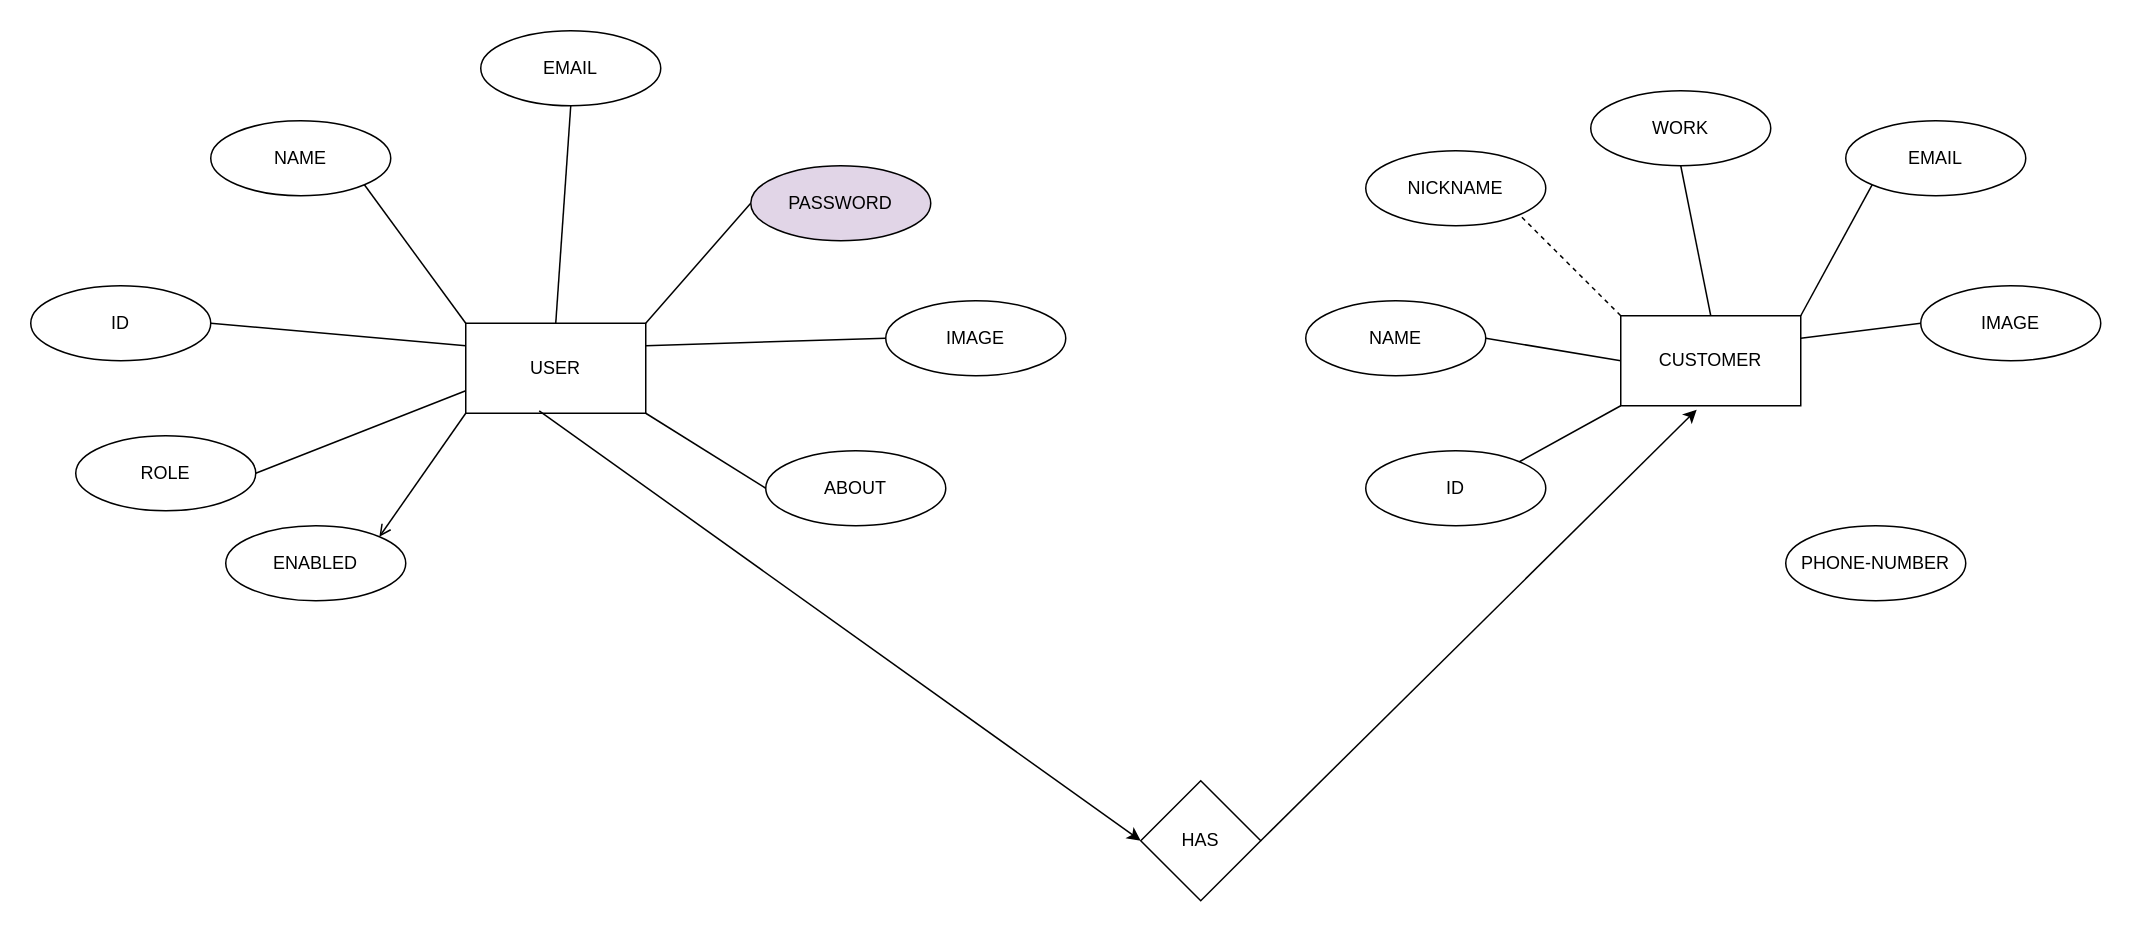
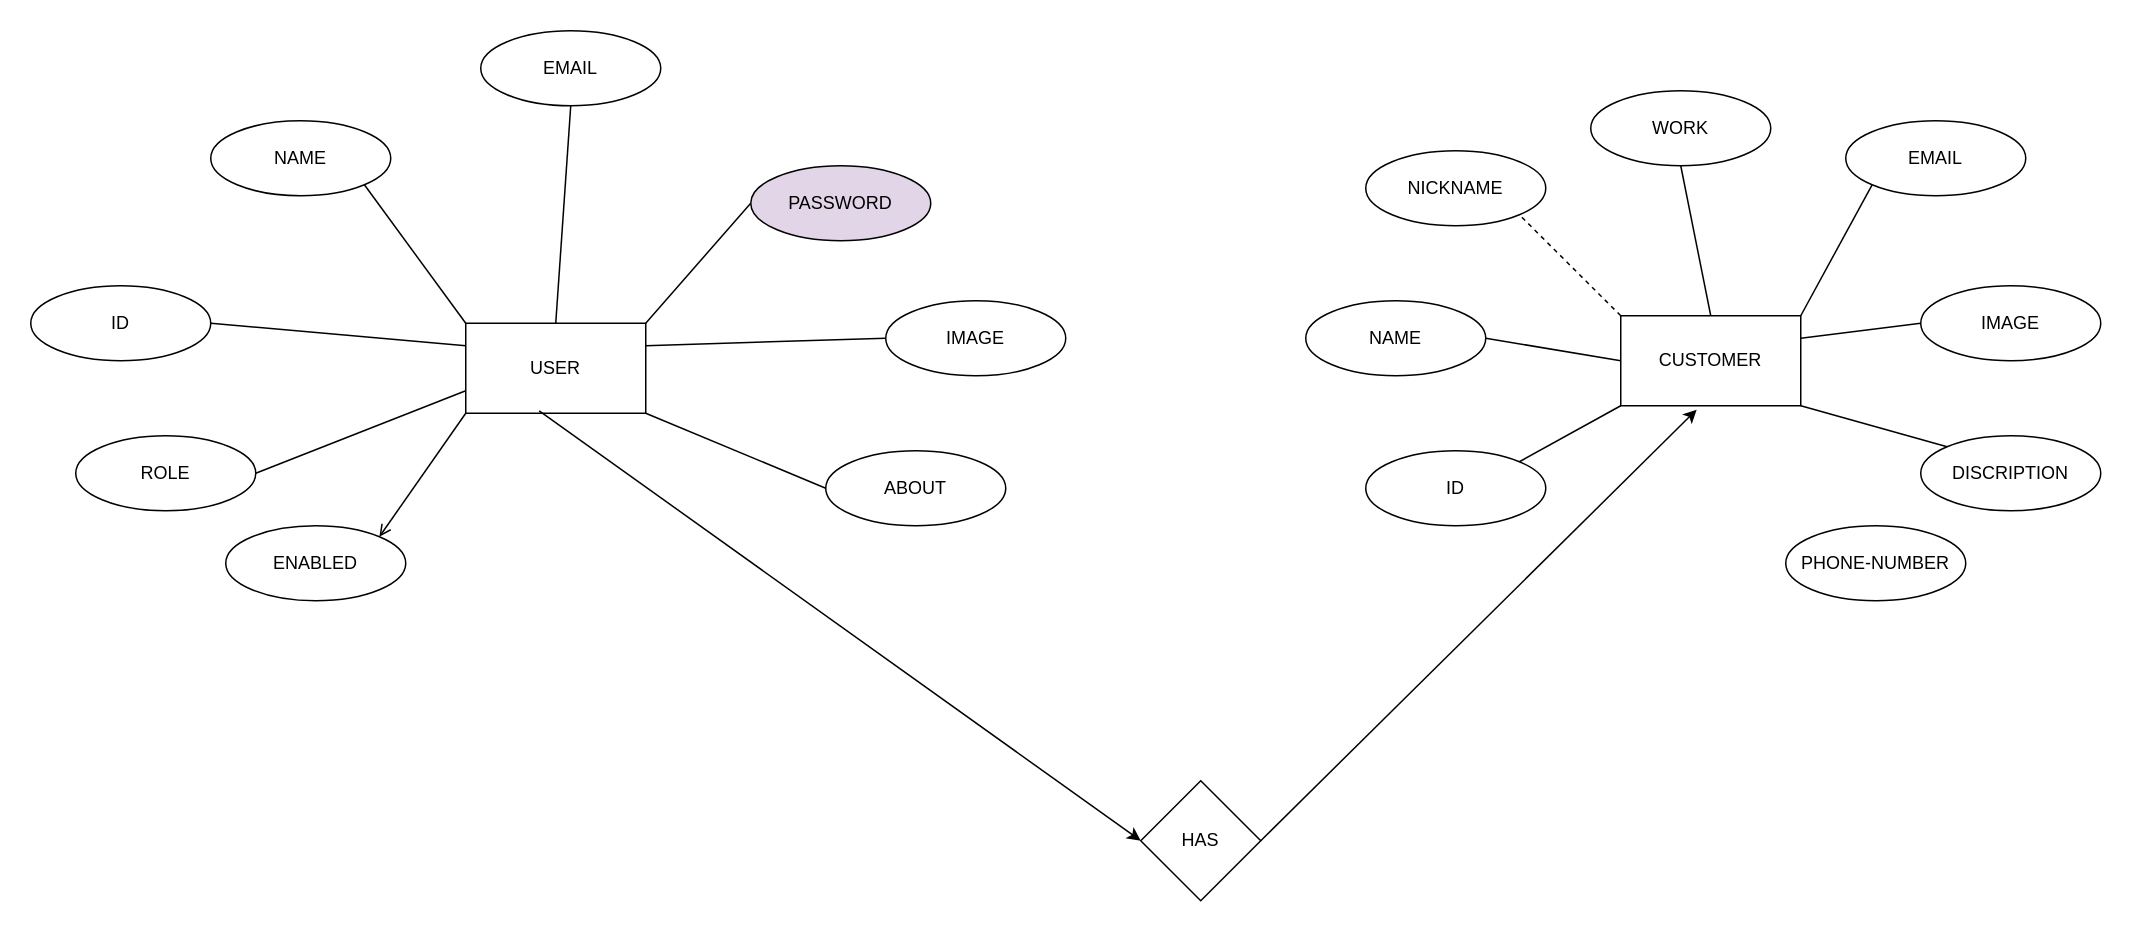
edge "CUSTOMER" -- "DISCRIPTION": added
node "DISCRIPTION": added
node "ABOUT": moved (856, 488) -> (916, 488)
